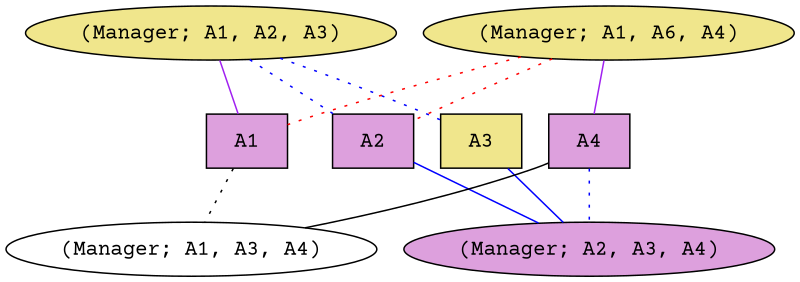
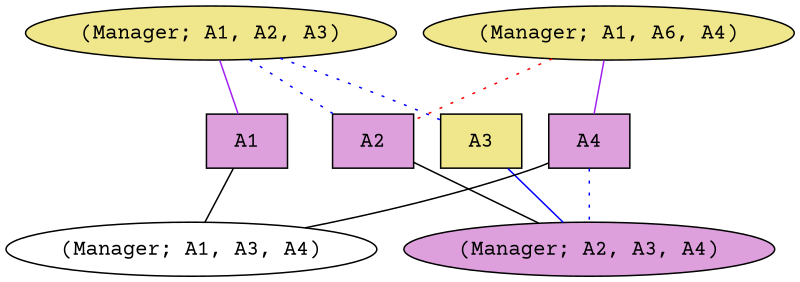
edge "(Manager; A1, A6, A4)" -- "A1": removed
edge "A1" -- "(Manager; A1, A3, A4)": style dotted -> solid
edge "A2" -- "(Manager; A2, A3, A4)": color blue -> black
